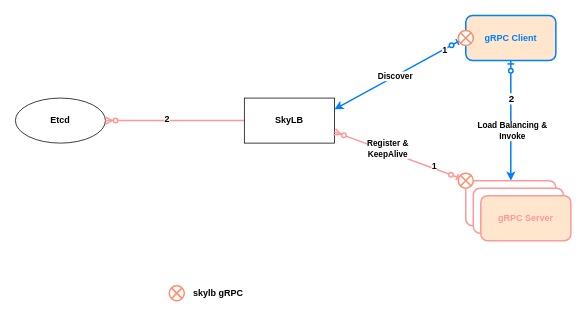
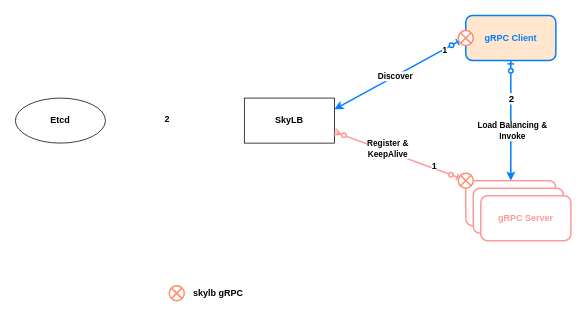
edge "SkyLB" -> "Etcd": removed
node "gRPC Server": fillcolor #ffe6cc -> #ffffff
